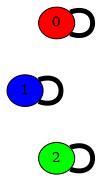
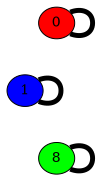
node "2": label "2" -> "8"
